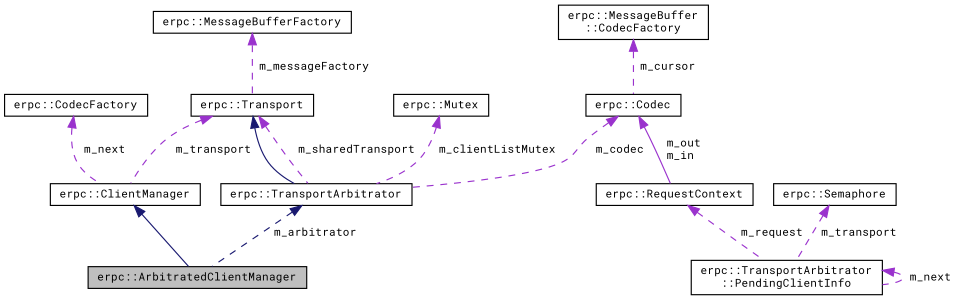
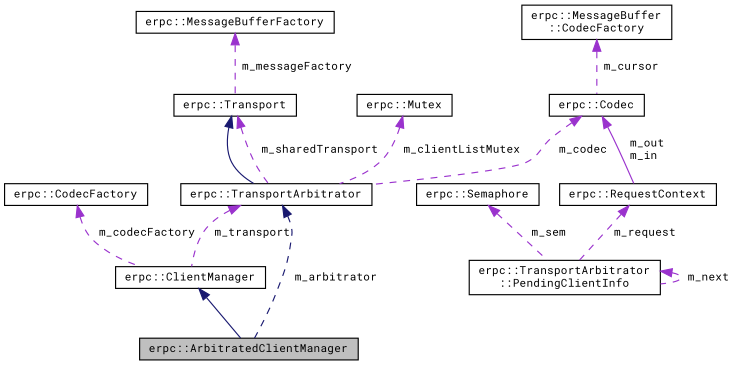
edge "erpc::ClientManager" -> "erpc::Transport": now "erpc::ClientManager" -> "erpc::TransportArbitrator"
edge "erpc::ClientManager" -> "erpc::CodecFactory": label " m_next" -> " m_codecFactory"
edge "erpc::TransportArbitrator ::PendingClientInfo" -> "erpc::Semaphore": label " m_transport" -> " m_sem"
